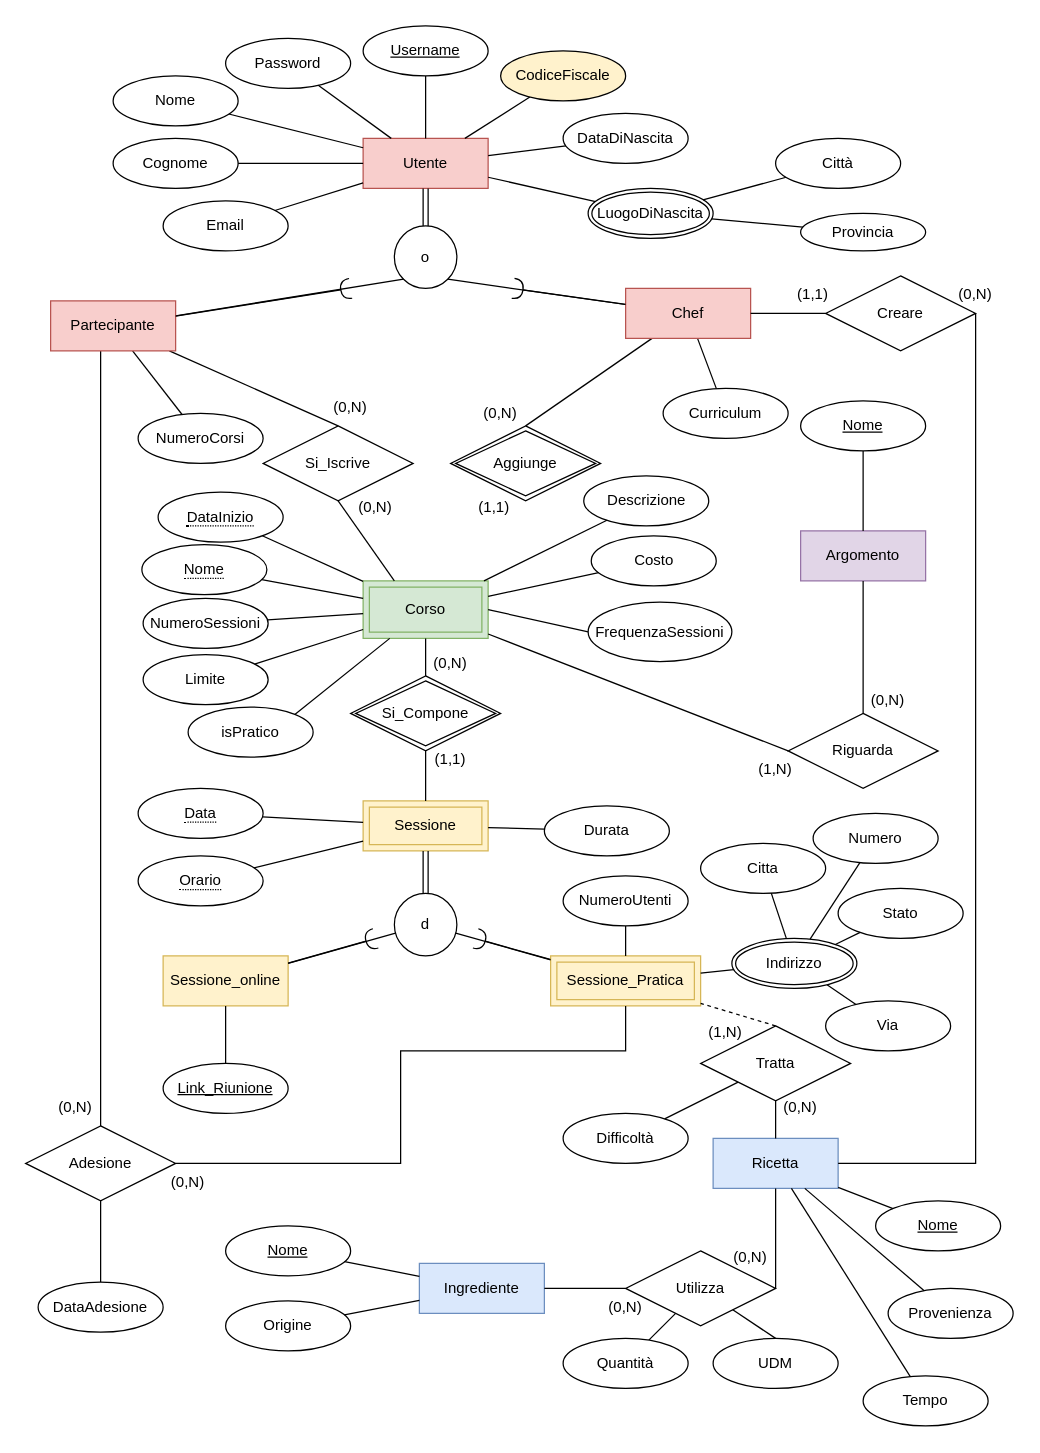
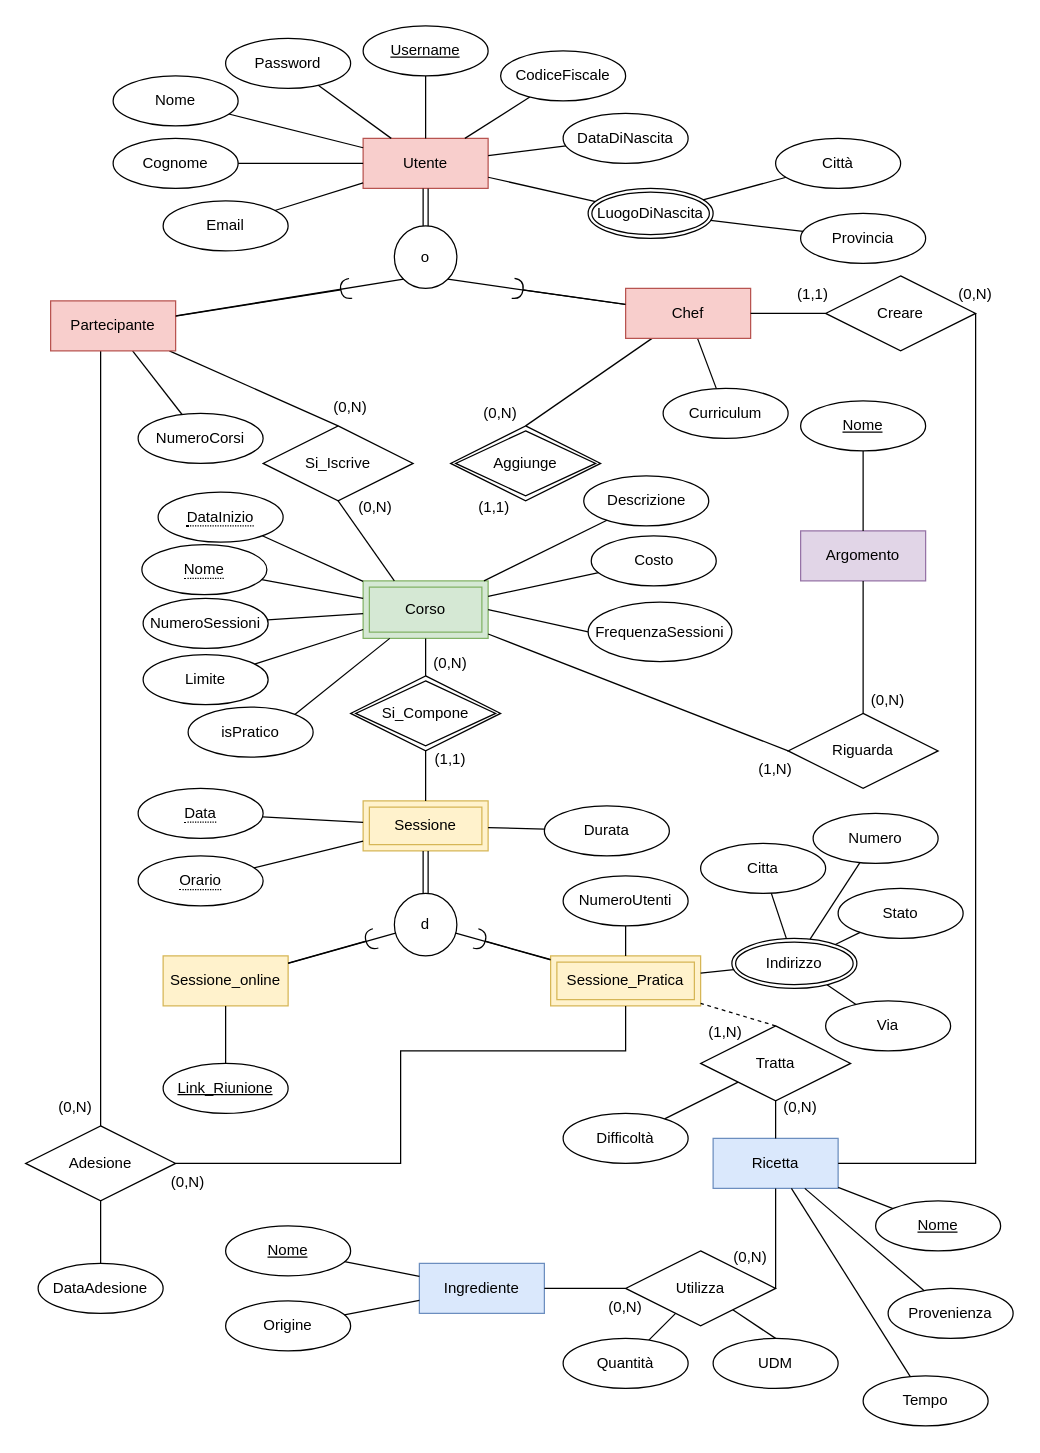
node "CodiceFiscale": fillcolor #fff2cc -> #ffffff
node "Provincia": size 125x38 -> 125x50
node "DataAdesione": moved (101, 1307) -> (101, 1288)
